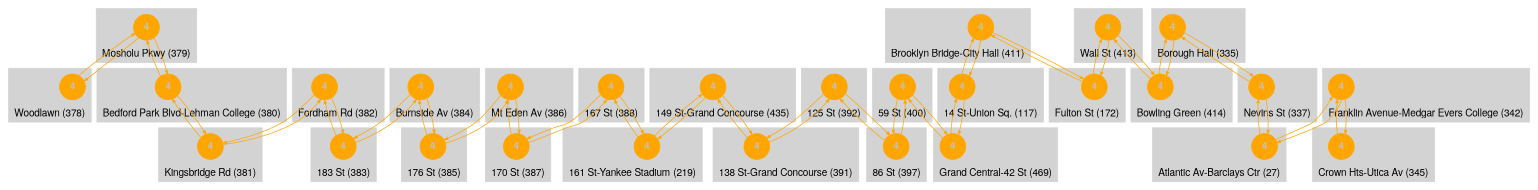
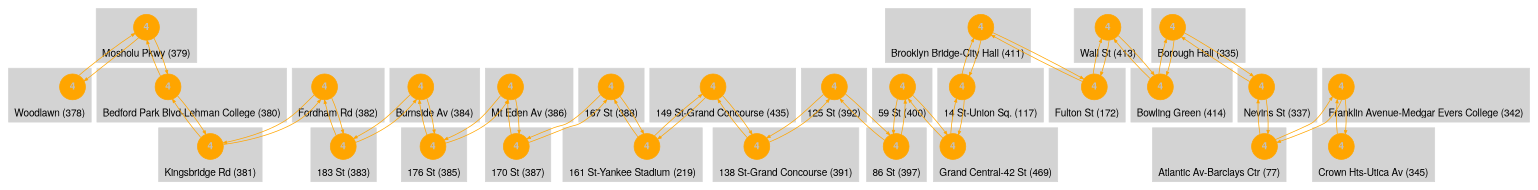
cluster "Atlantic Av-Barclays Ctr (27)": label "Atlantic Av-Barclays Ctr (27)" -> "Atlantic Av-Barclays Ctr (77)"
